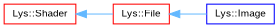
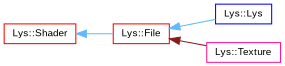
node "Lys::Image": label "Lys::Image" -> "Lys::Lys"
node "Lys::Texture": added
